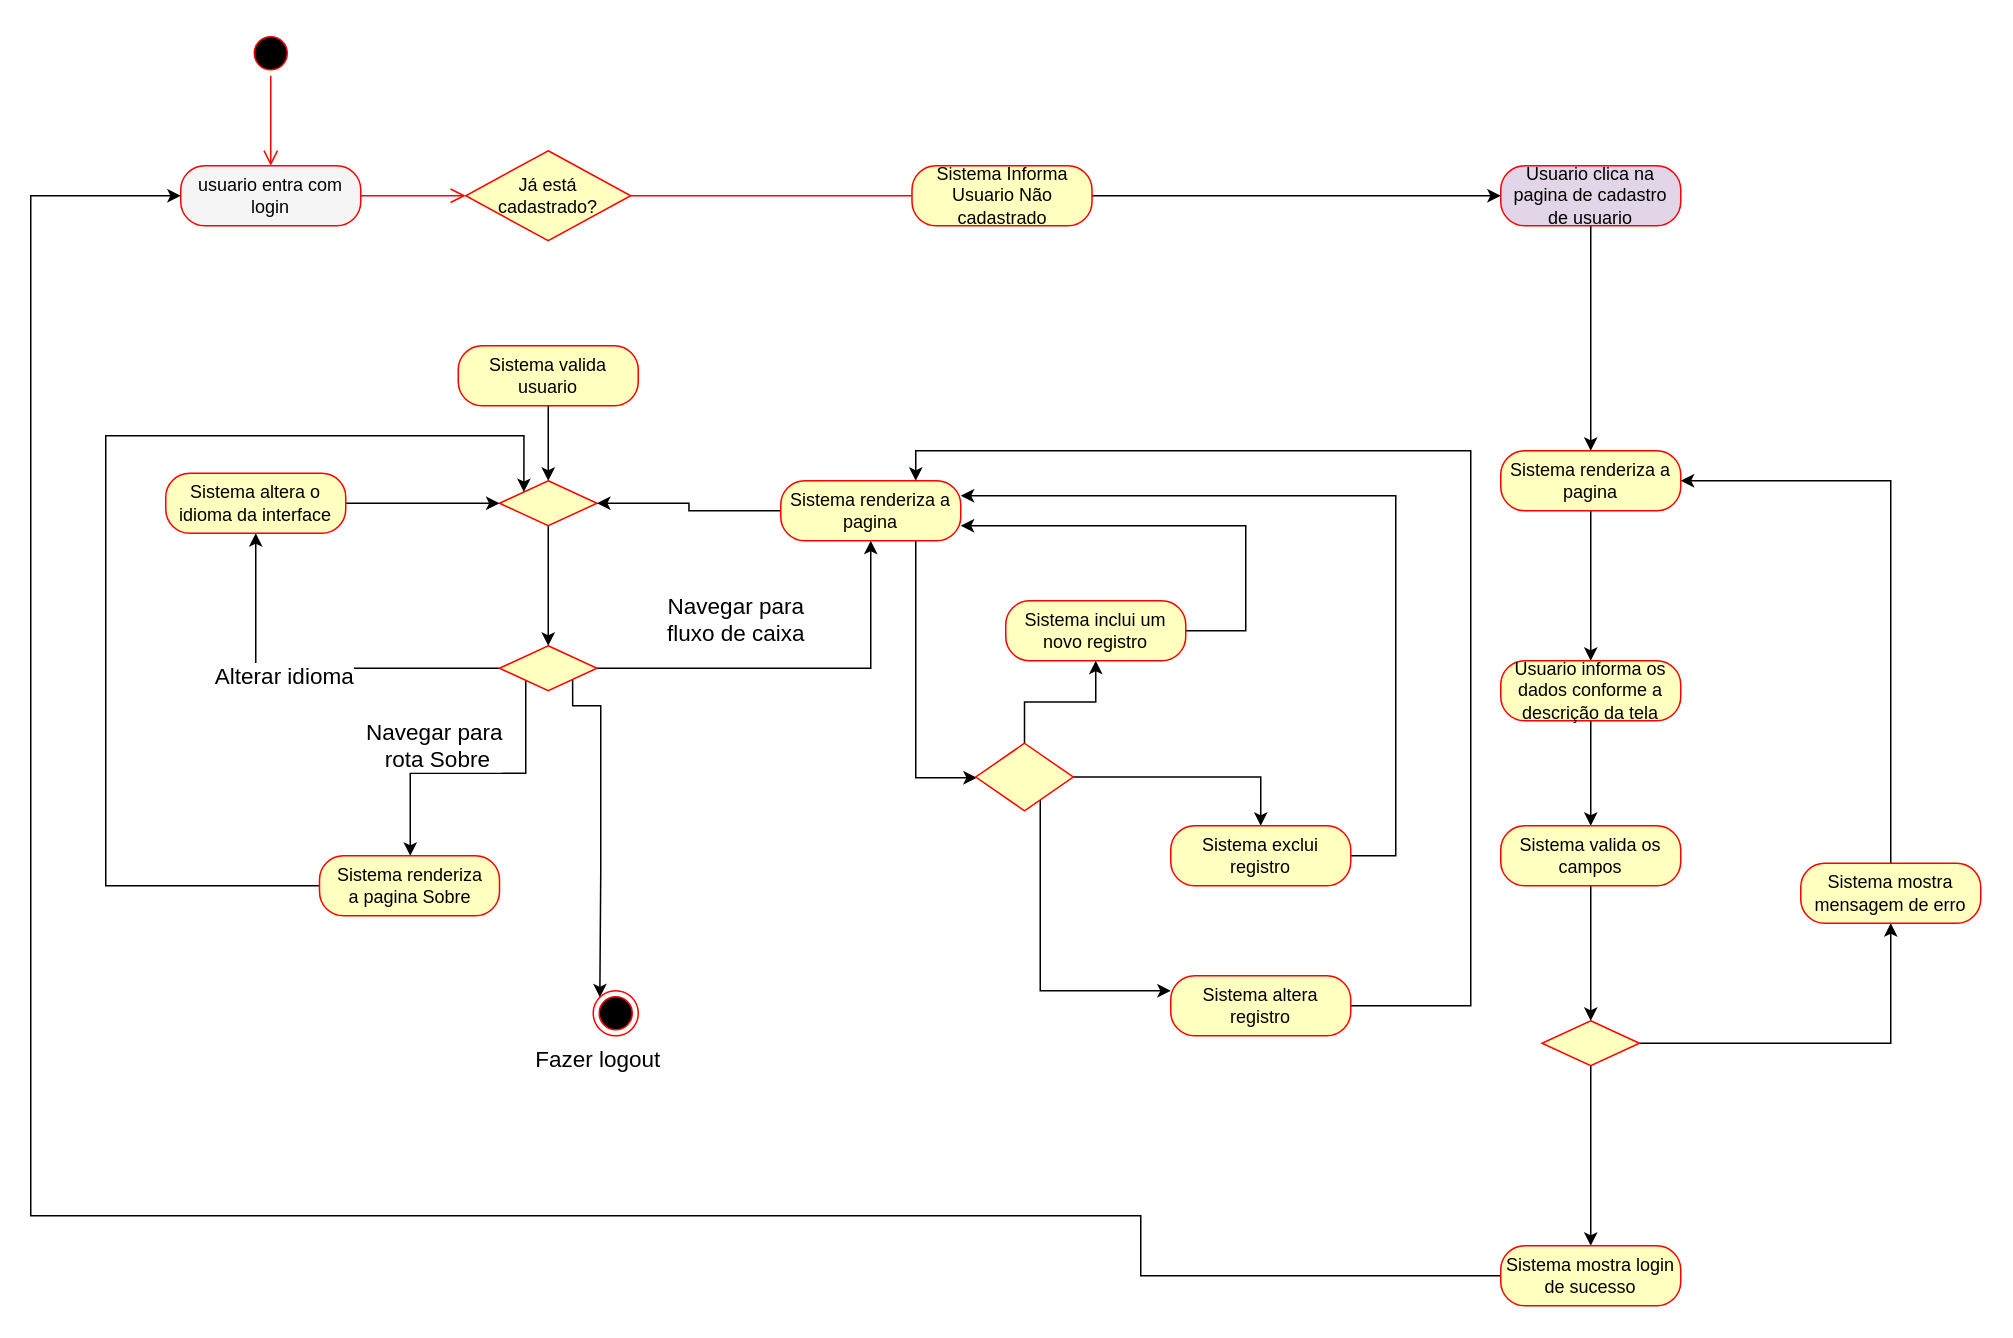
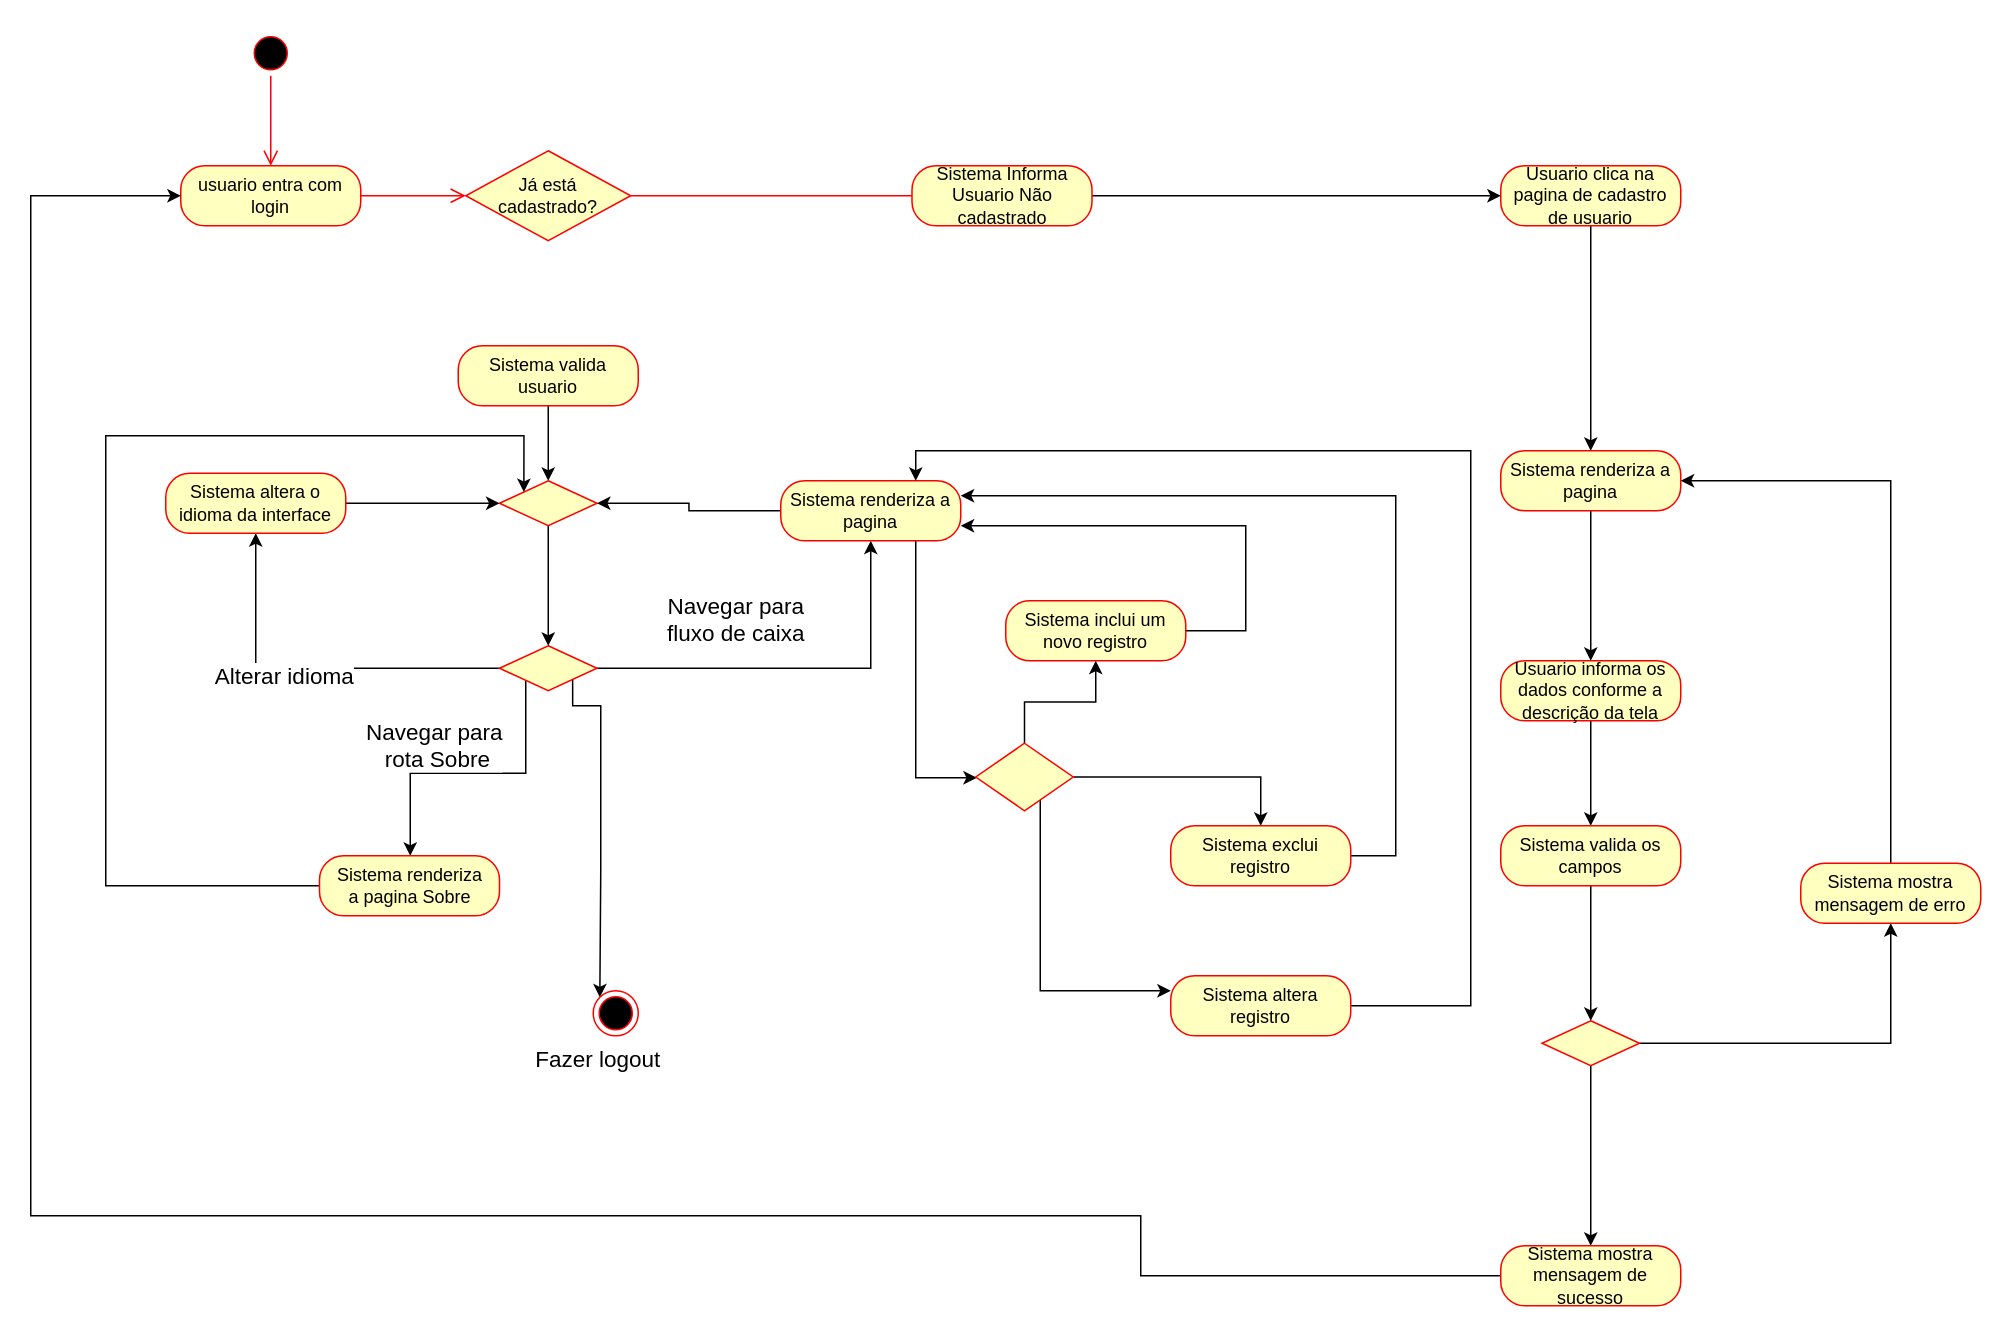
node "usuario entra com login": fillcolor #f5f5f5 -> #ffffc0
node "Usuario clica na pagina de cadastro de usuario": fillcolor #e1d5e7 -> #ffffc0
node "Sistema mostra login de sucesso": label "Sistema mostra login de sucesso" -> "Sistema mostra mensagem de sucesso"
